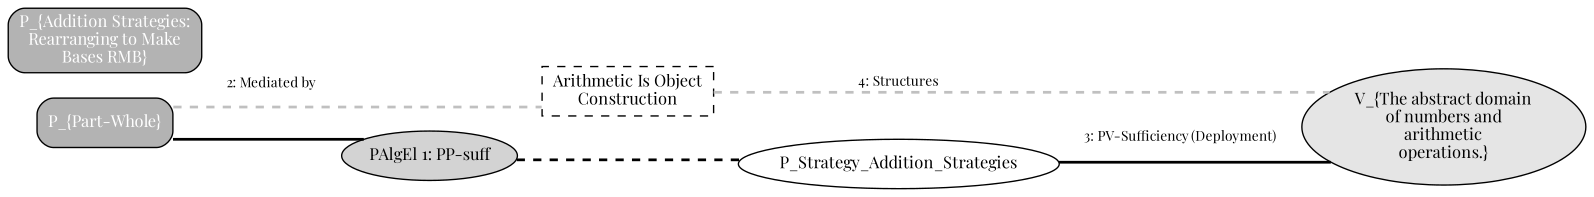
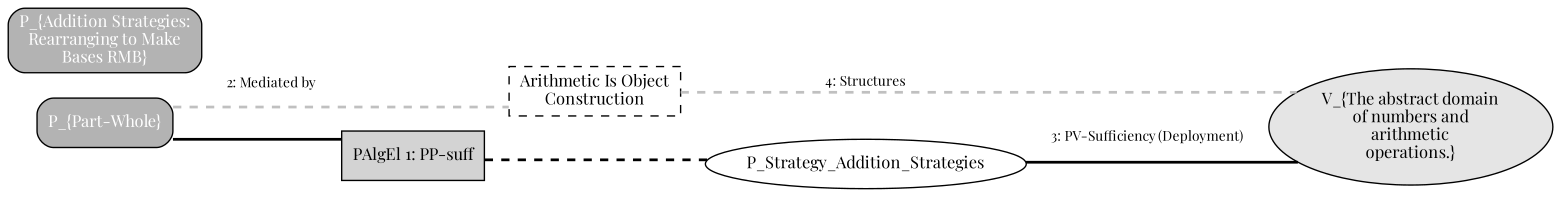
node "PAlgEl 1: PP-suff": shape ellipse -> box
